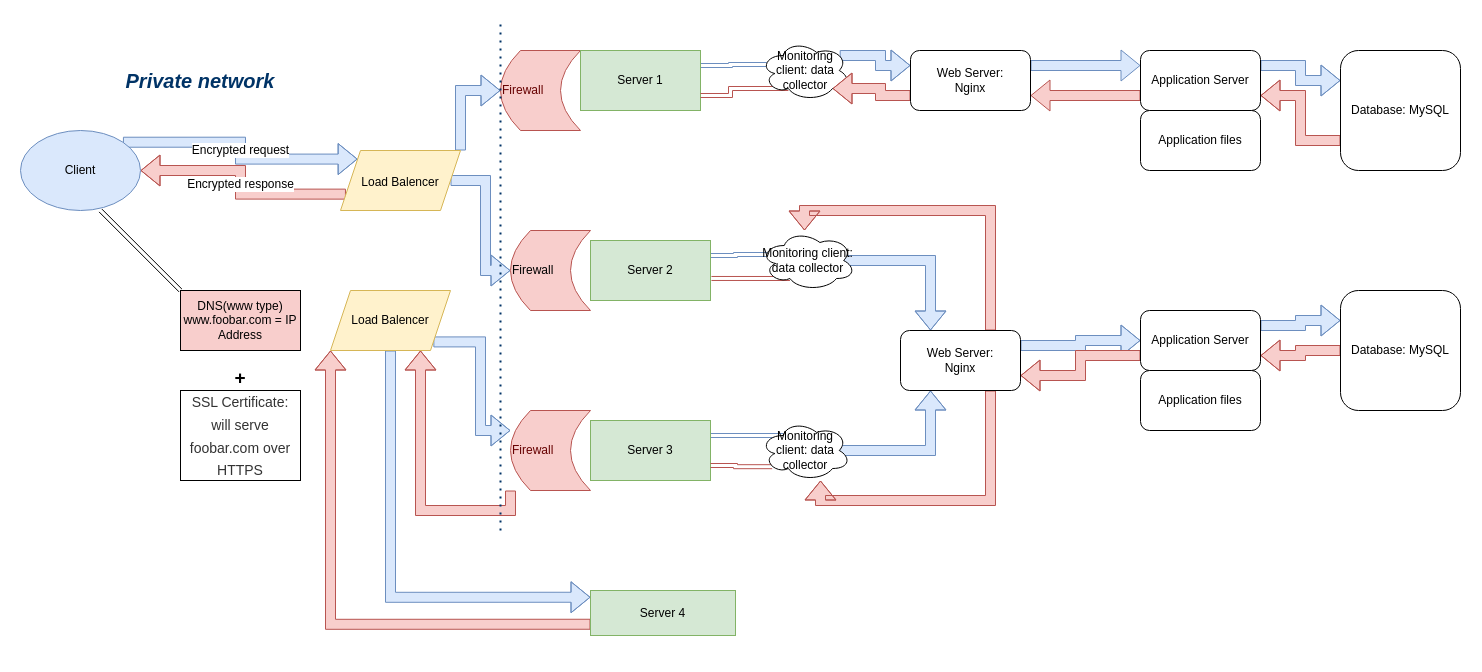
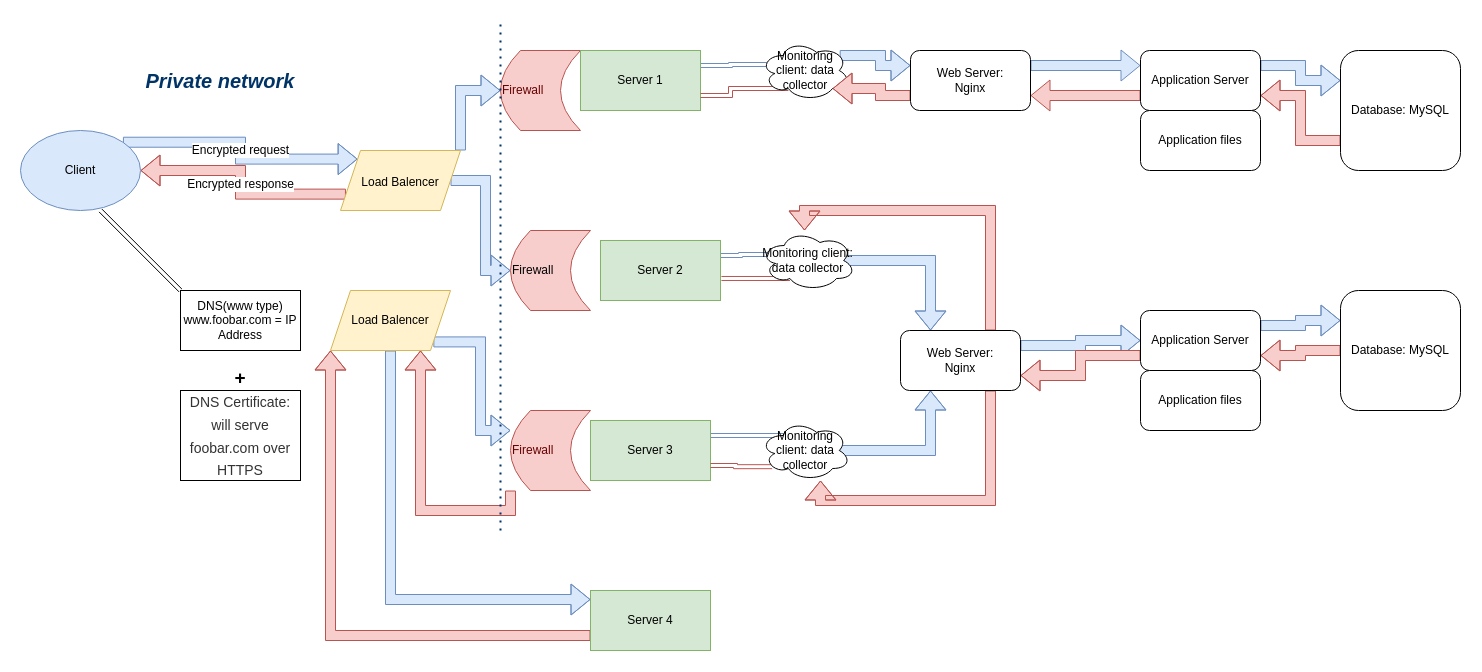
node "Private network": moved (201, 81) -> (221, 81)
node "Server 2": moved (651, 271) -> (661, 271)
node "DNS(www type) www.foobar.com = IP Address": fillcolor #f8cecc -> #ffffff
node "SSL Certificate: will serve foobar.com over HTTPS": label "SSL Certificate: will serve foobar.com over HTTPS" -> "DNS Certificate: will serve foobar.com over HTTPS"
node "Server 4": size 145x45 -> 120x60
